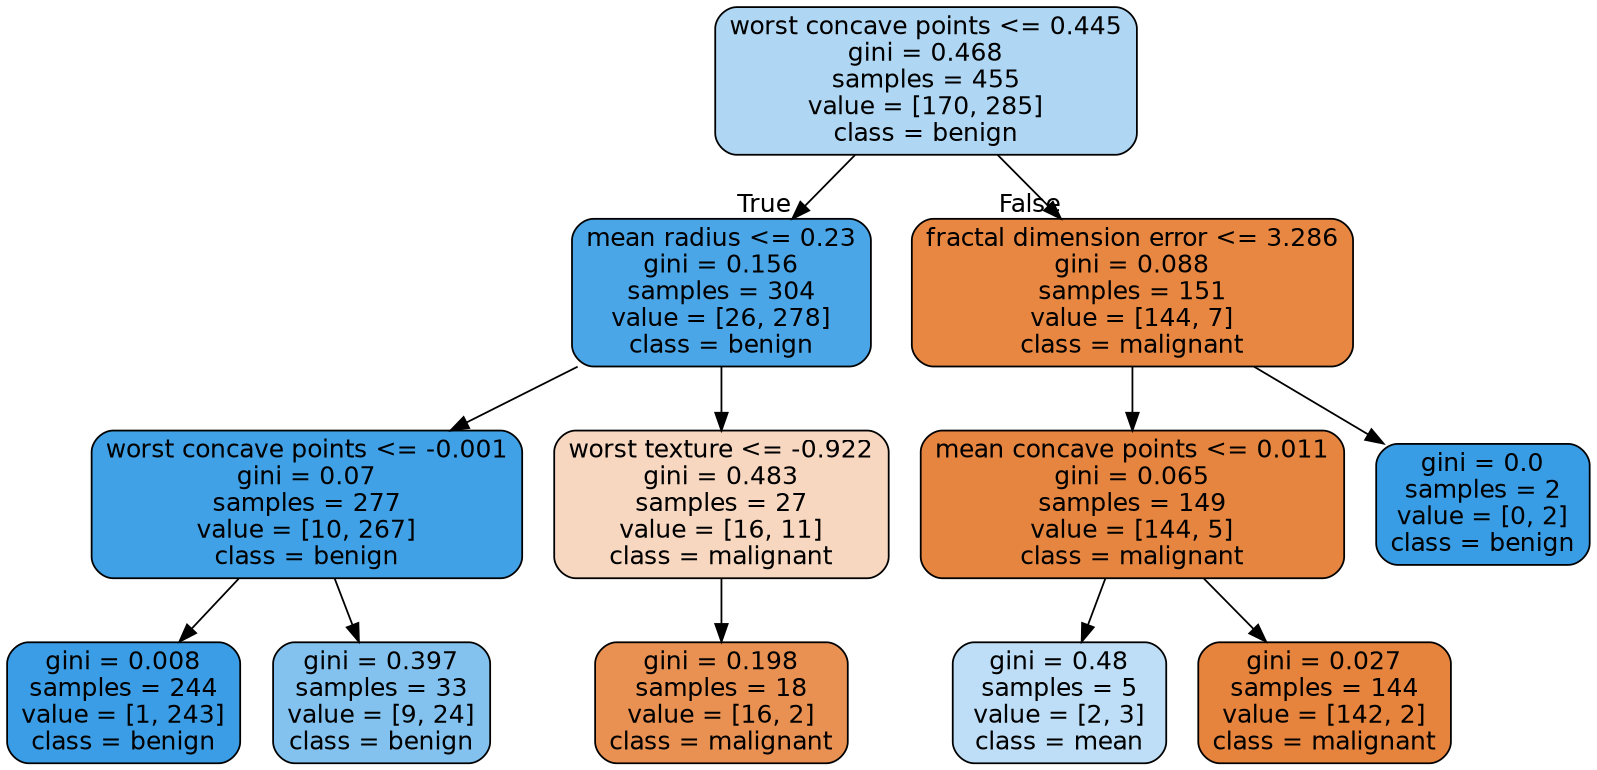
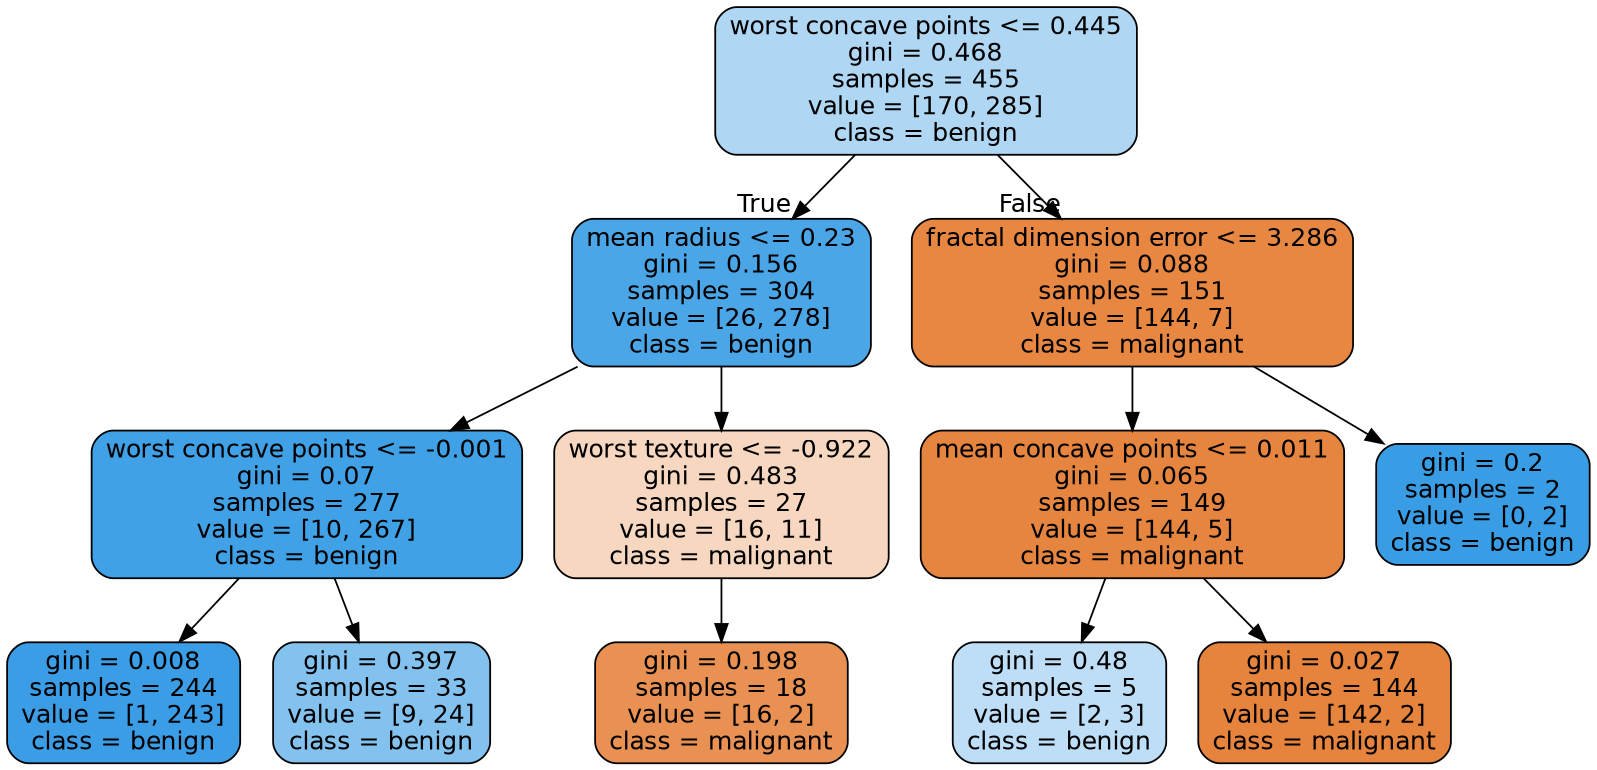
node "gini = 0.0 samples = 2 value = [0, 2] class = benign": label "gini = 0.0 samples = 2 value = [0, 2] class = benign" -> "gini = 0.2 samples = 2 value = [0, 2] class = benign"
node "gini = 0.48 samples = 5 value = [2, 3] class = mean": label "gini = 0.48 samples = 5 value = [2, 3] class = mean" -> "gini = 0.48 samples = 5 value = [2, 3] class = benign"
